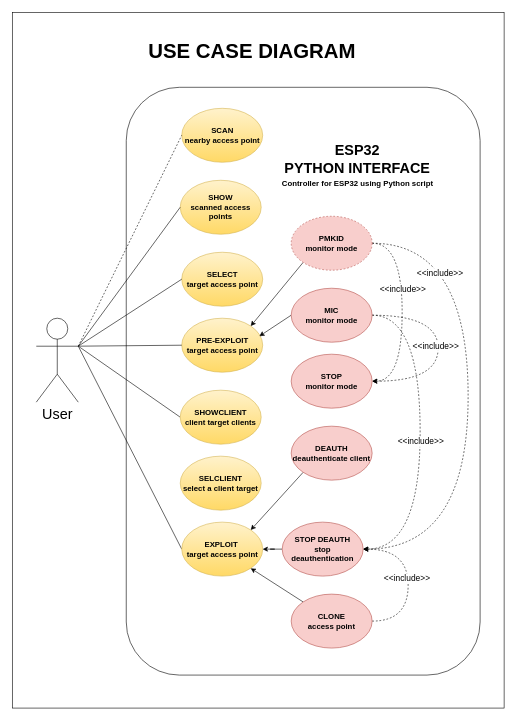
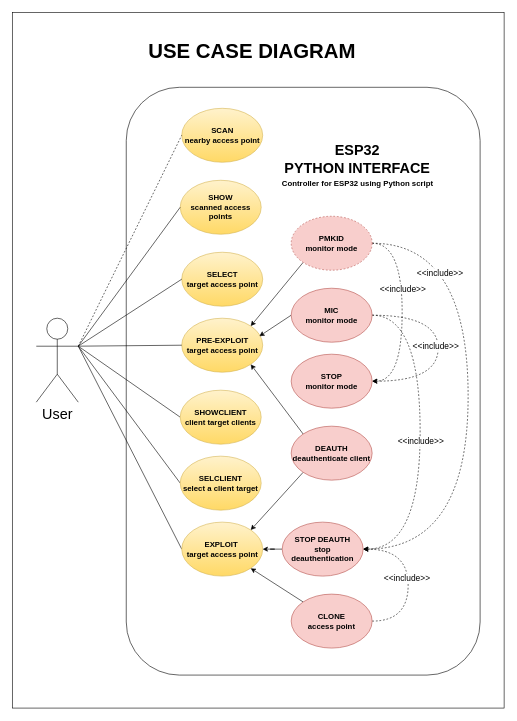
edge "DEAUTH deauthenticate client" -> "PRE-EXPLOIT target access point": added
edge "User" -- "SELCLIENT select a client target": added
